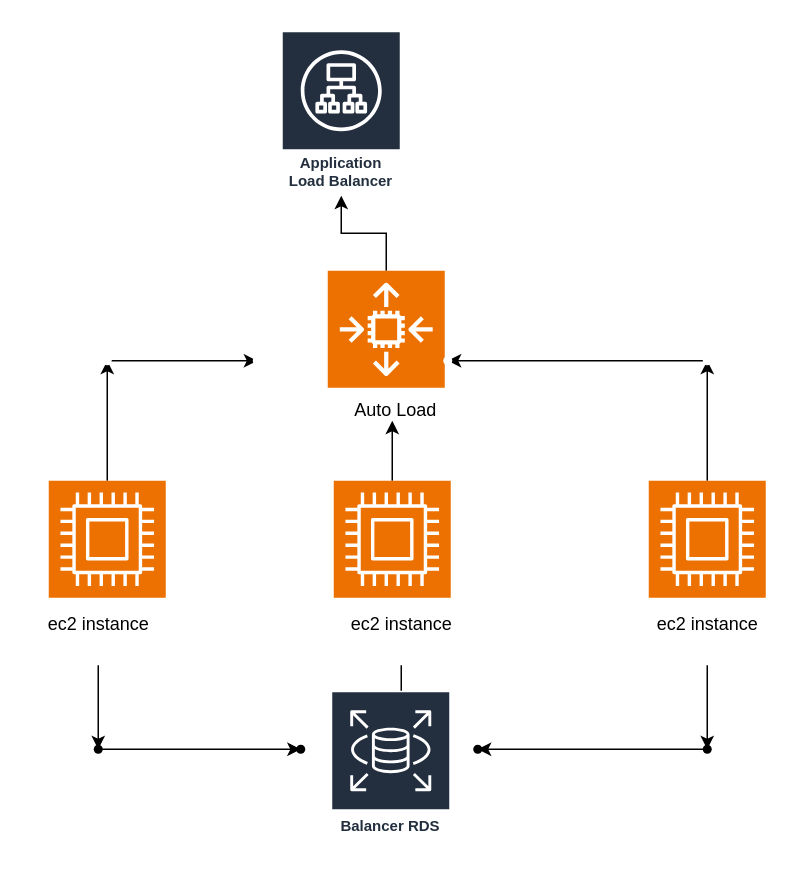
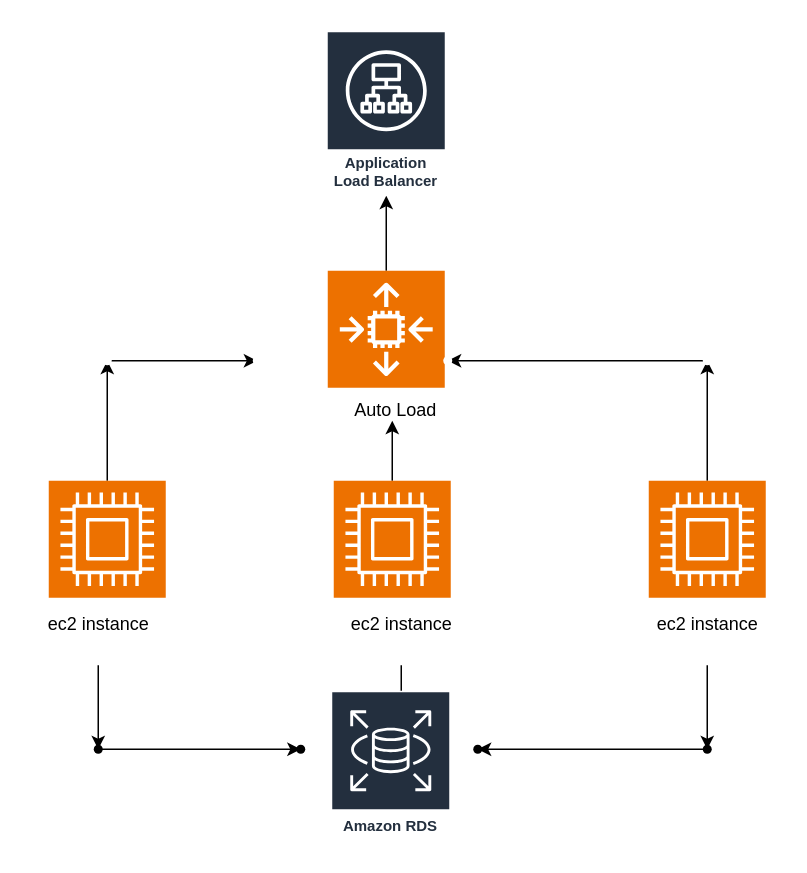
node "Application Load Balancer": moved (341, 113) -> (386, 113)
node "Balancer RDS": label "Balancer RDS" -> "Amazon RDS"
